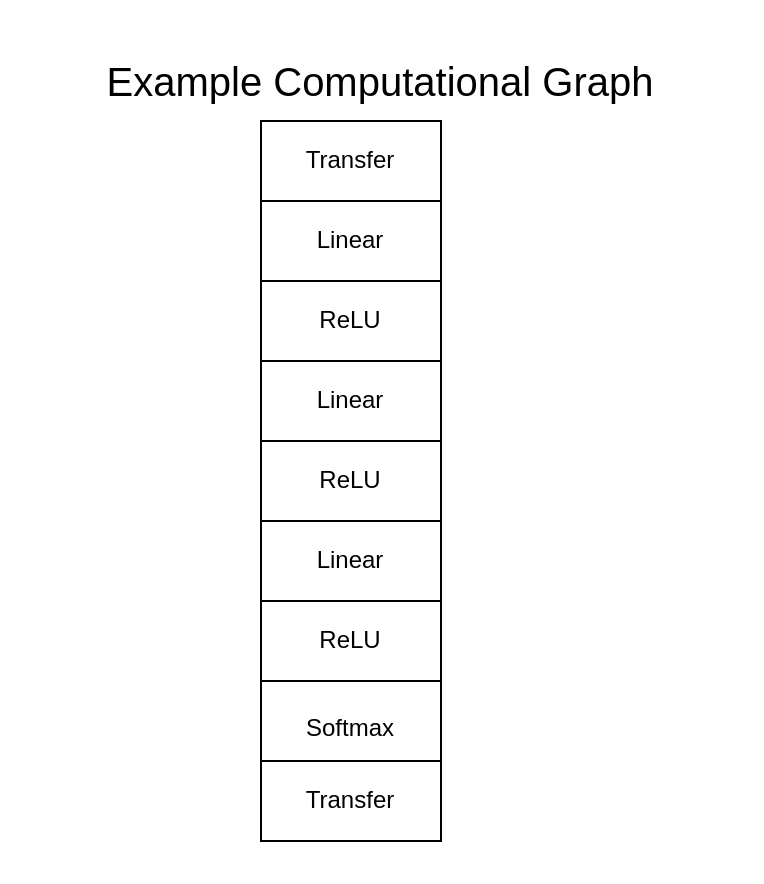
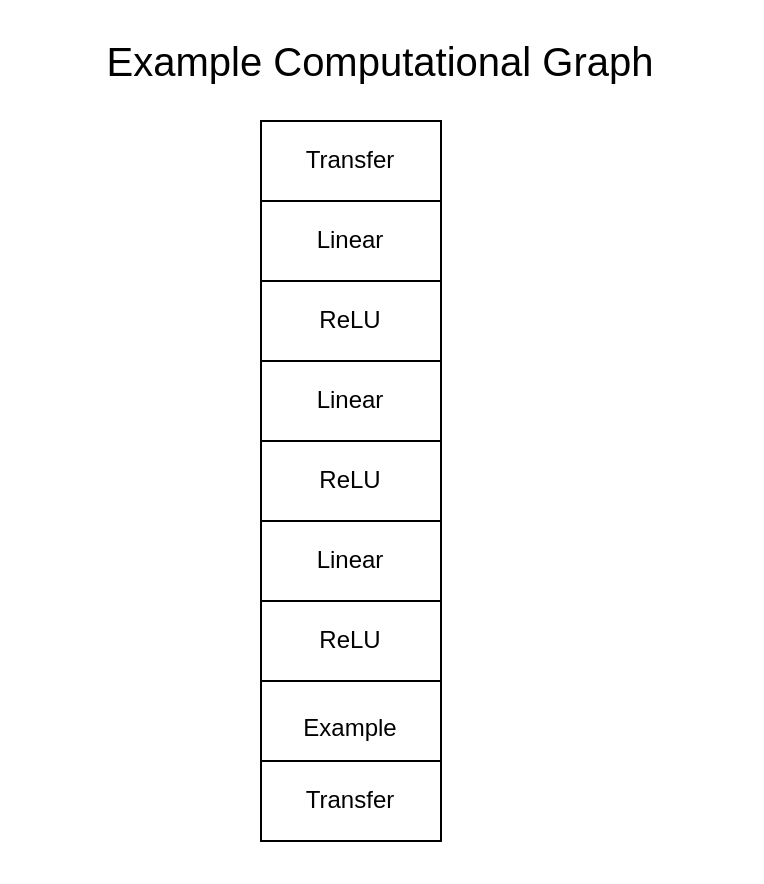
node "Example Computational Graph": moved (381, 81) -> (381, 61)
node "Softmax": label "Softmax" -> "Example"
